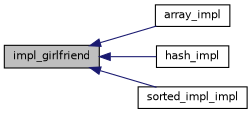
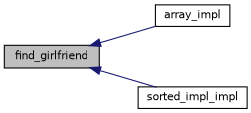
node "impl_girlfriend": label "impl_girlfriend" -> "find_girlfriend"
node "hash_impl": removed
